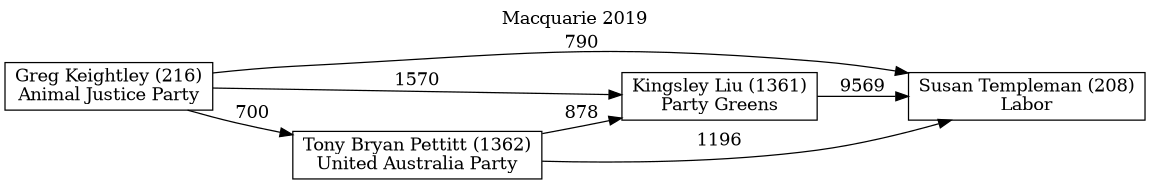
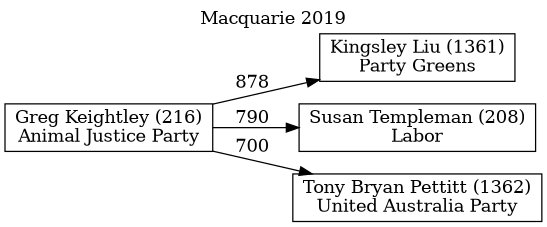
edge "Greg Keightley (216) Animal Justice Party" -> "Kingsley Liu (1361) Party Greens": label "1570" -> "878"
edge "Kingsley Liu (1361) Party Greens" -> "Susan Templeman (208) Labor": removed, label "9569"
edge "Tony Bryan Pettitt (1362) United Australia Party" -> "Kingsley Liu (1361) Party Greens": removed, label "878"
edge "Tony Bryan Pettitt (1362) United Australia Party" -> "Susan Templeman (208) Labor": removed, label "1196"
